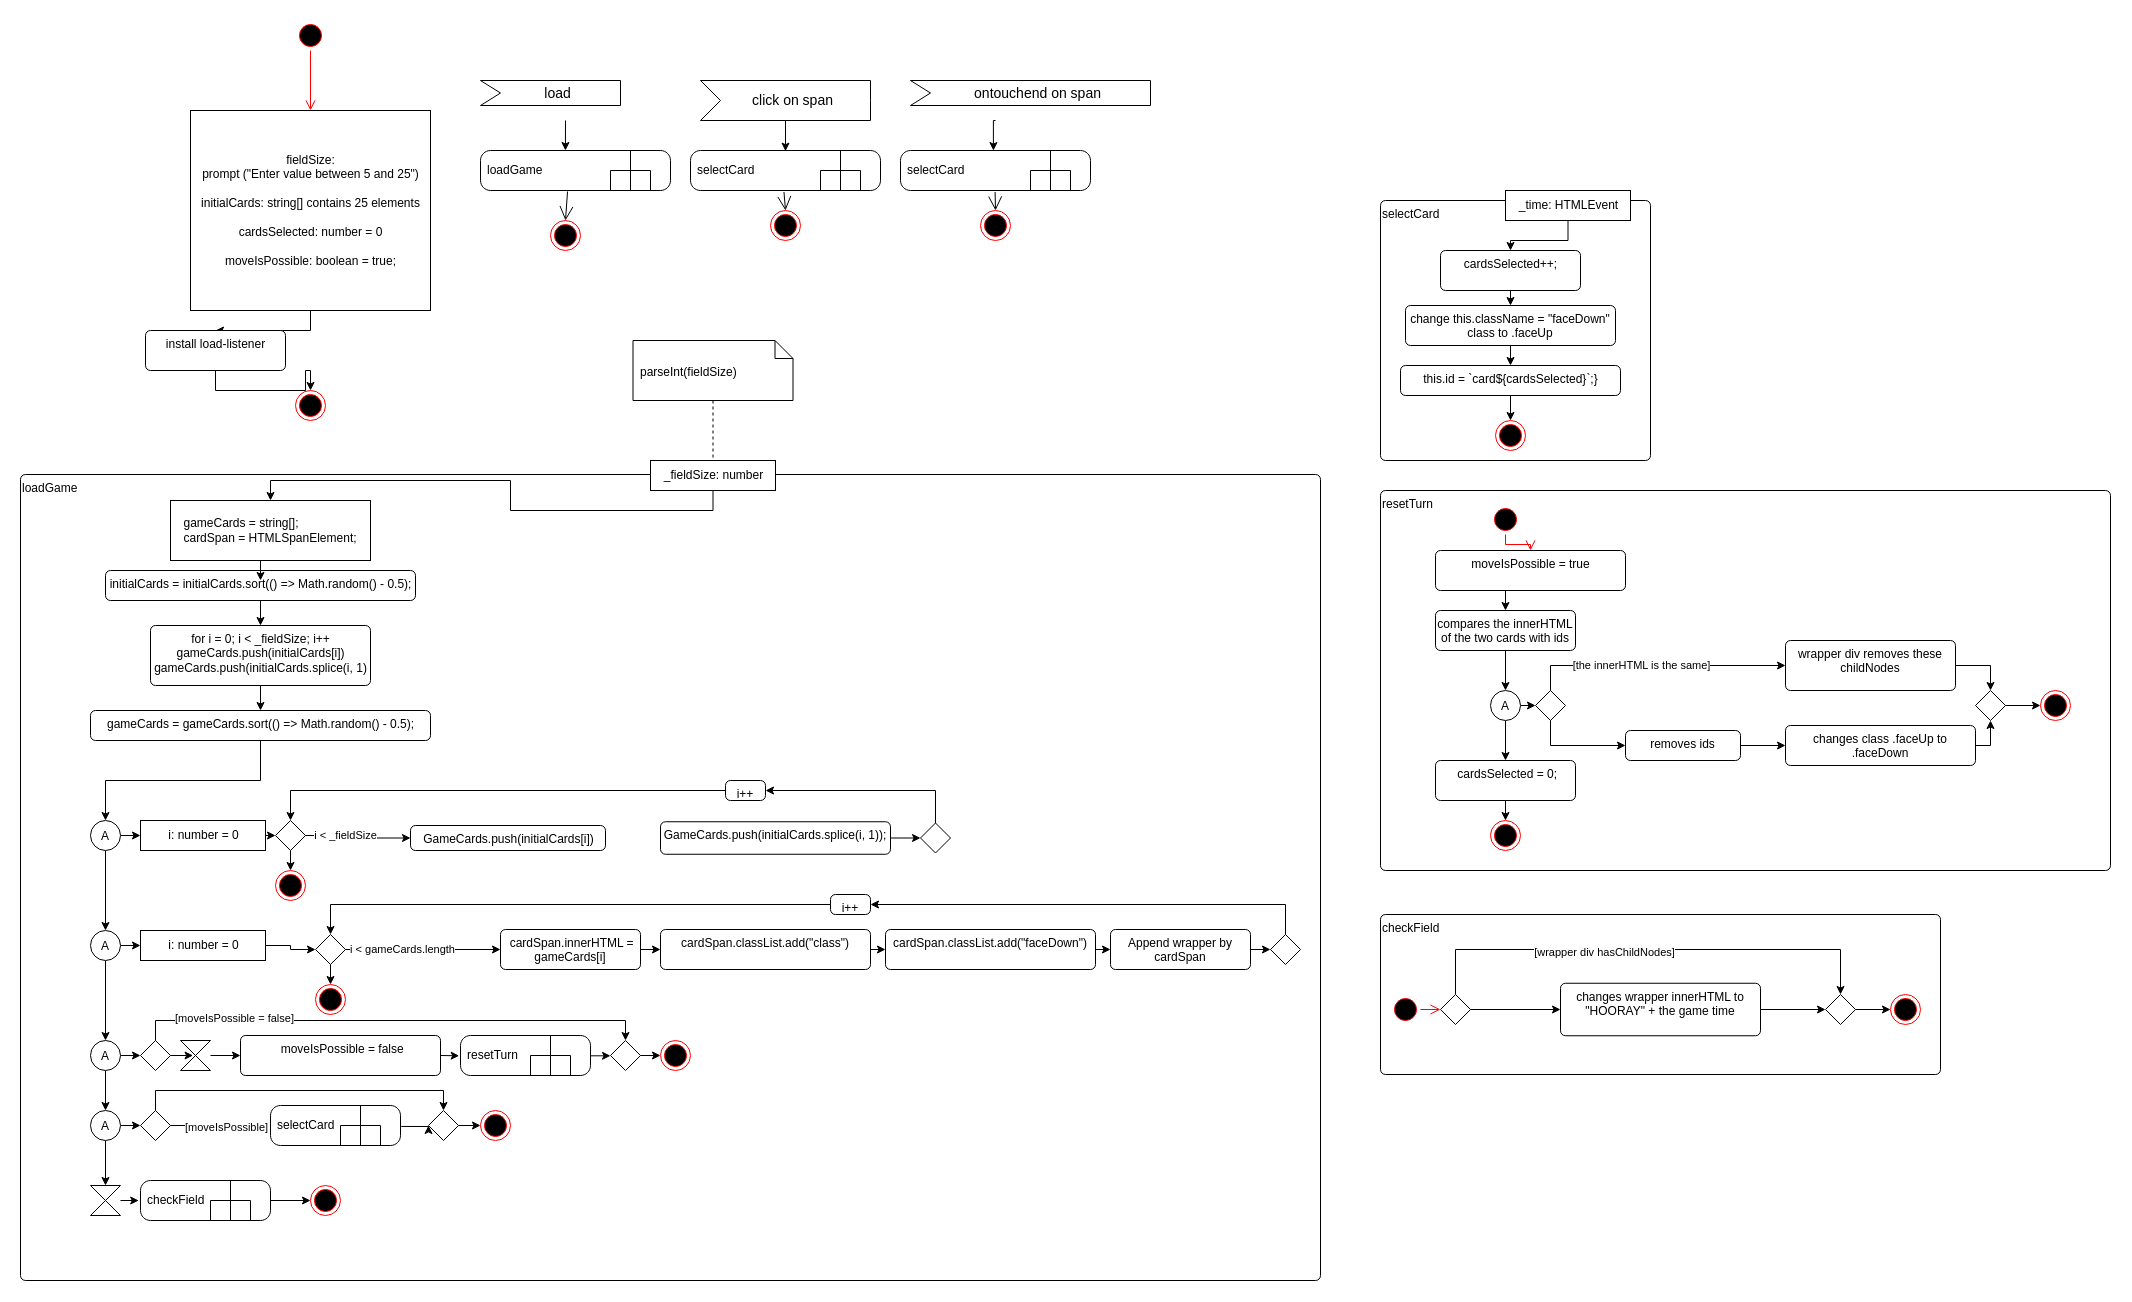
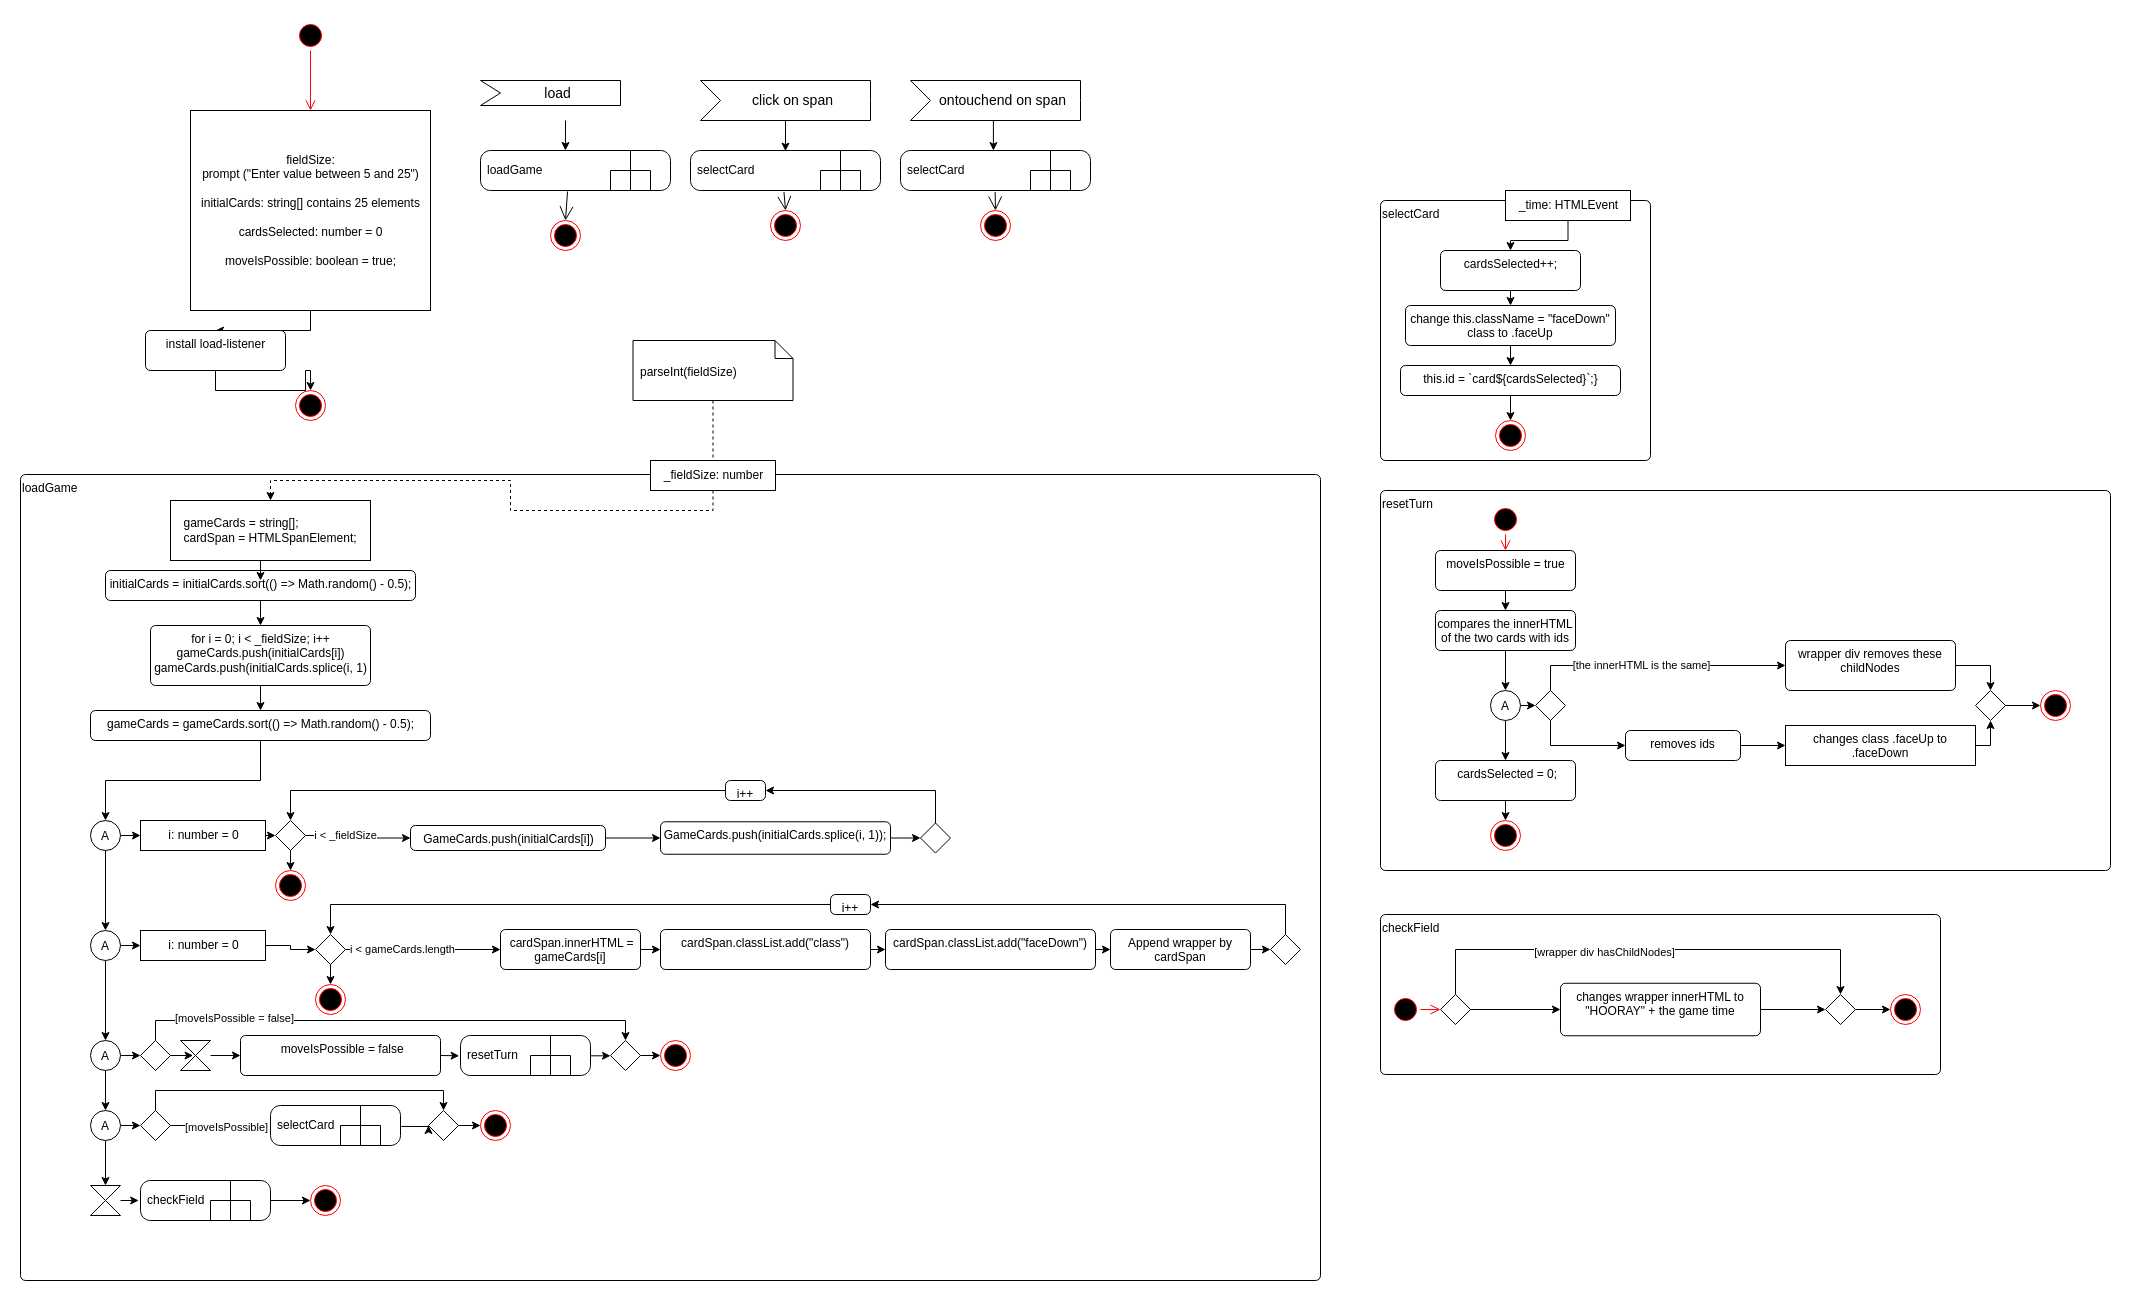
node "ontouchend on span": size 240x25 -> 170x40
edge "_fieldSize: number" -> "gameCards = string[]; cardSpan = HTMLSpanElement;": style solid -> dashed
node "moveIsPossible = true": size 190x40 -> 140x40
node "changes class .faceUp to .faceDown": shape rounded rectangle -> rectangle
edge "GameCards.push(initialCards[i])" -> "GameCards.push(initialCards.splice(i, 1));": added
